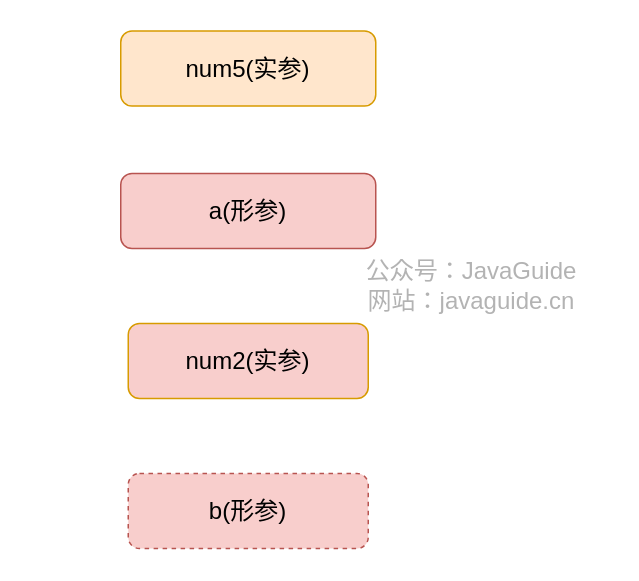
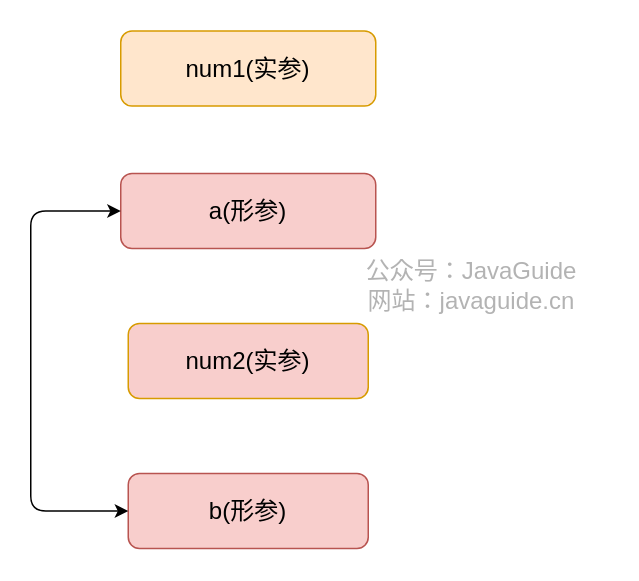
node "num5(实参)": label "num5(实参)" -> "num1(实参)"
edge "a(形参)" -- "b(形参)": added
node "b(形参)": style dashed -> solid
